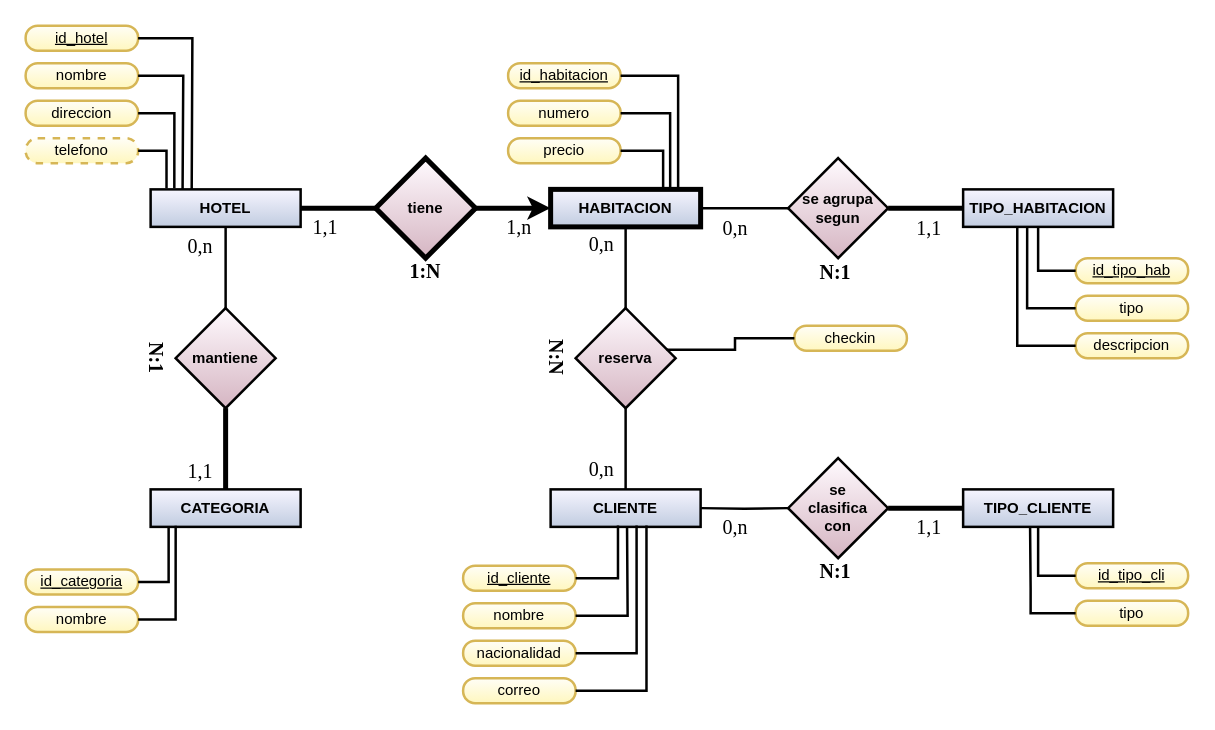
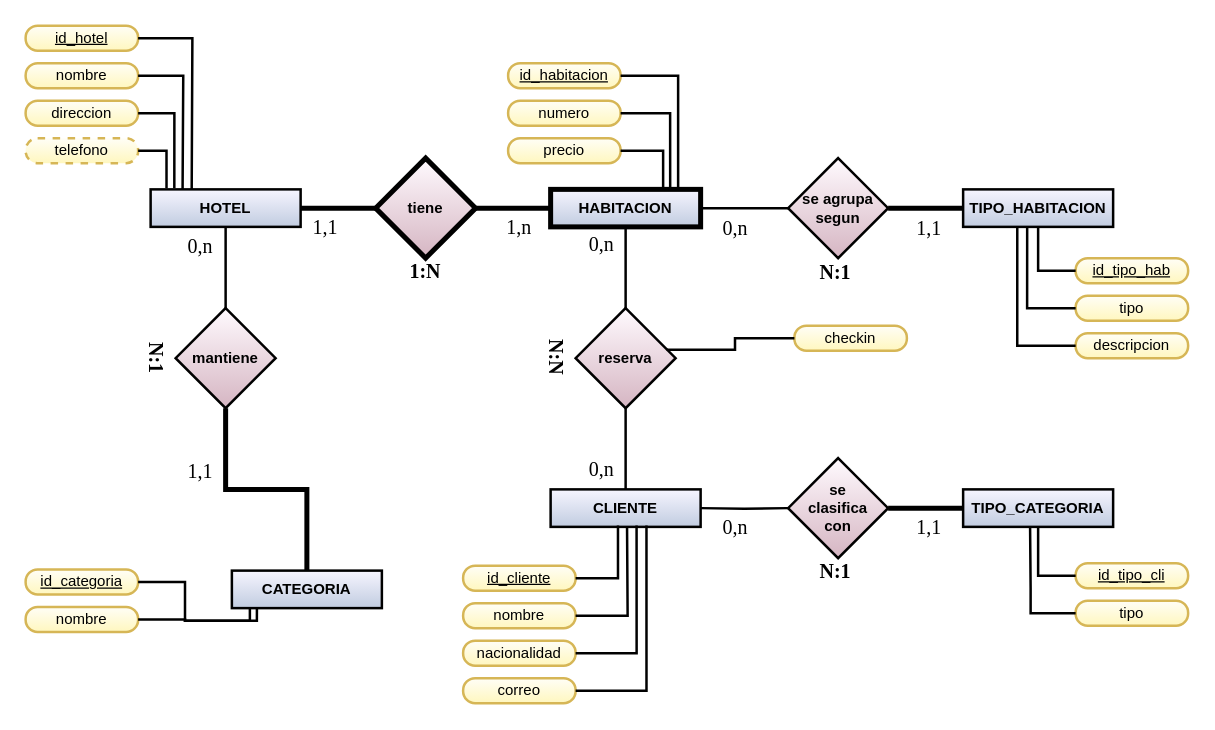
edge "tiene" -> "HABITACION": arrowhead classic -> none
node "CATEGORIA": moved (226, 508) -> (307, 589)
node "TIPO_CLIENTE": label "TIPO_CLIENTE" -> "TIPO_CATEGORIA"
